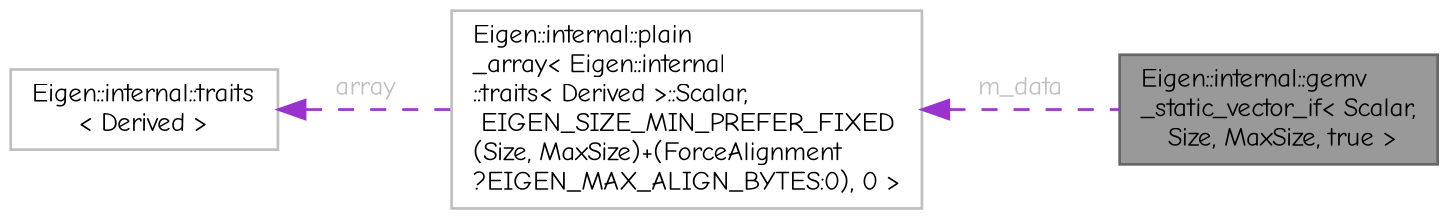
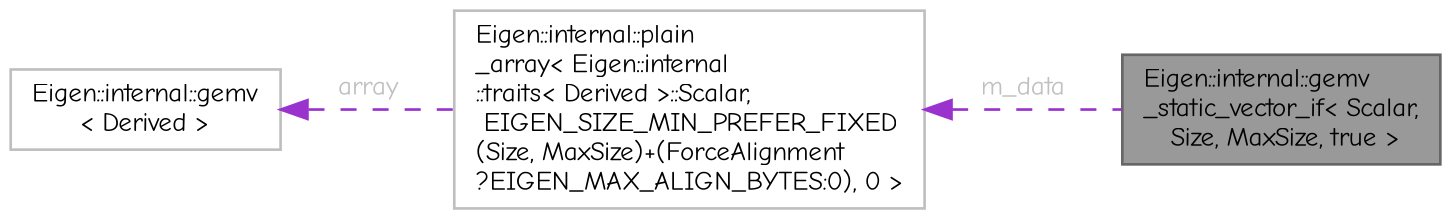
node "Eigen::internal::traits < Derived >": label "Eigen::internal::traits < Derived >" -> "Eigen::internal::gemv < Derived >"
